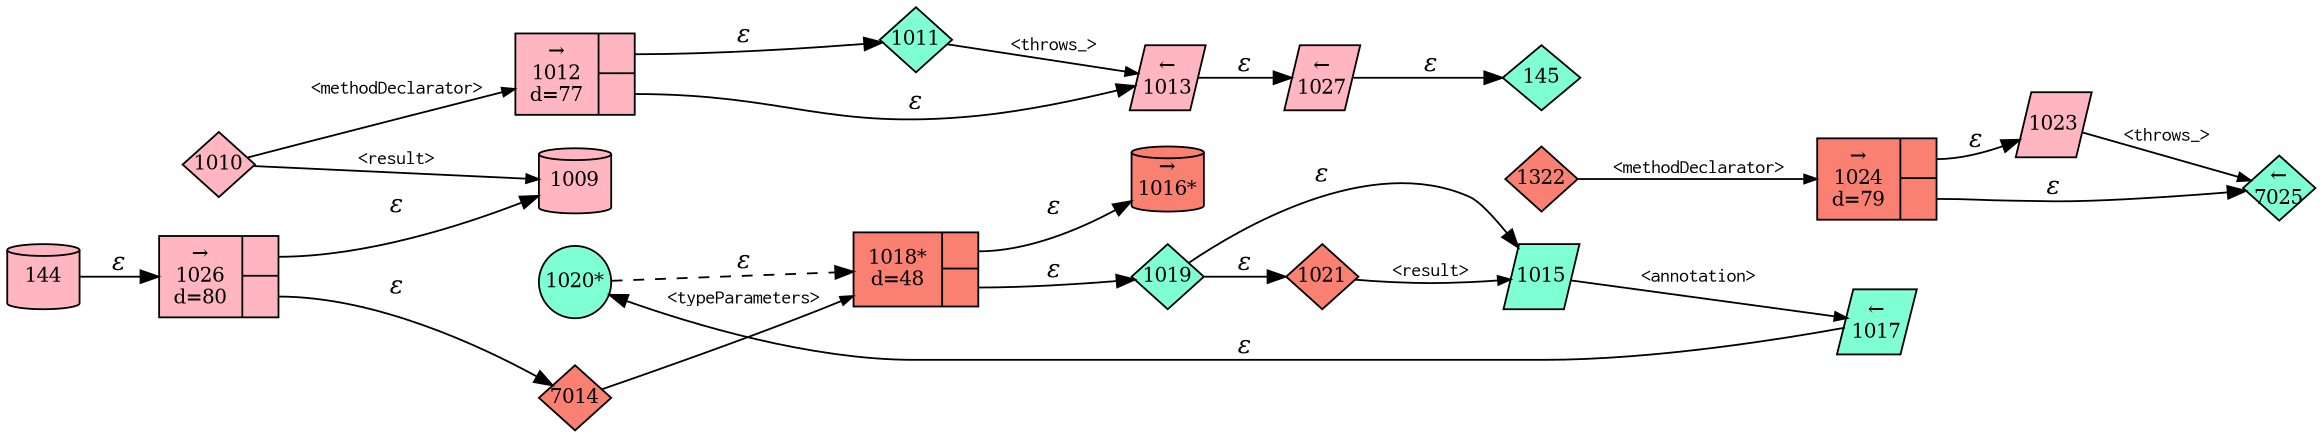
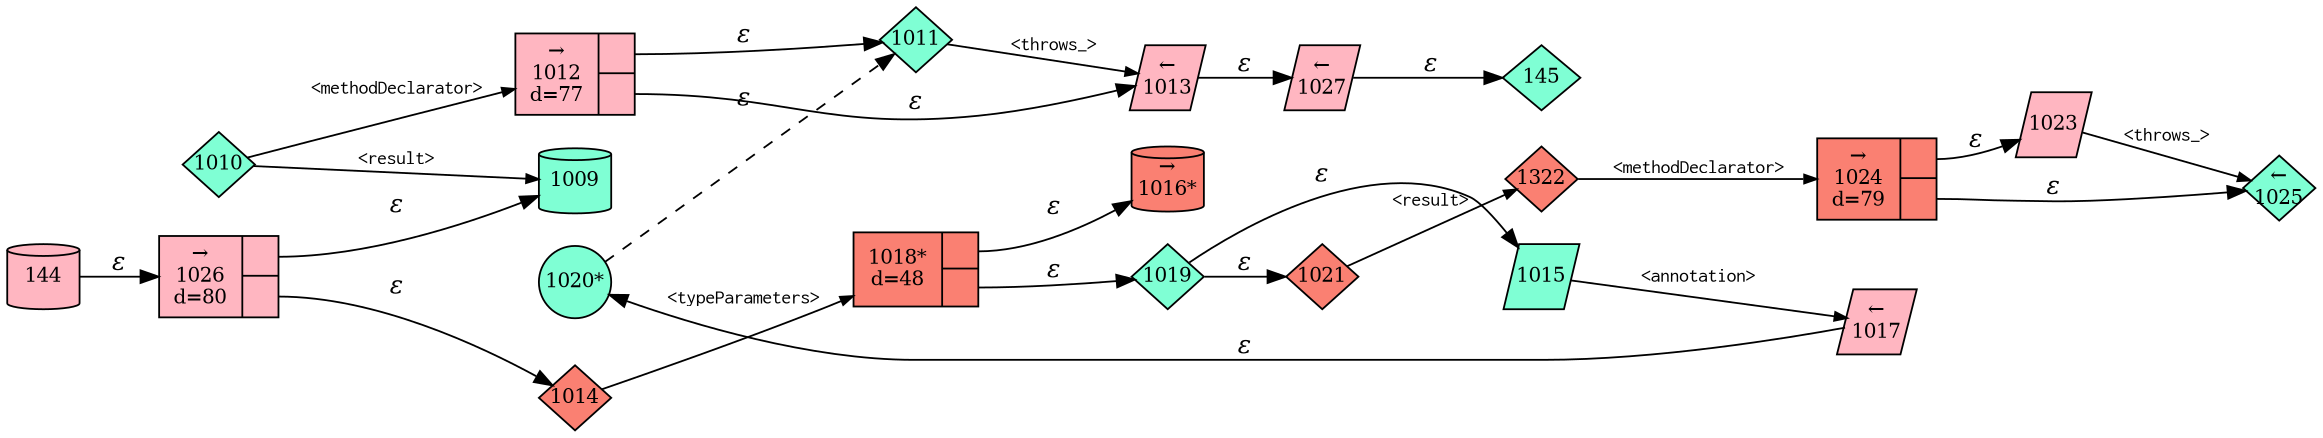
node "1010": fillcolor lightpink -> aquamarine
node "1009": fillcolor lightpink -> aquamarine
node "← 7025": label "← 7025" -> "← 1025"
edge "1020*" -> "1018*": now "1020*" -> "1011"
edge "1021" -> "1015": now "1021" -> "1322"
node "← 1017": fillcolor aquamarine -> lightpink
node "7014": label "7014" -> "1014"
